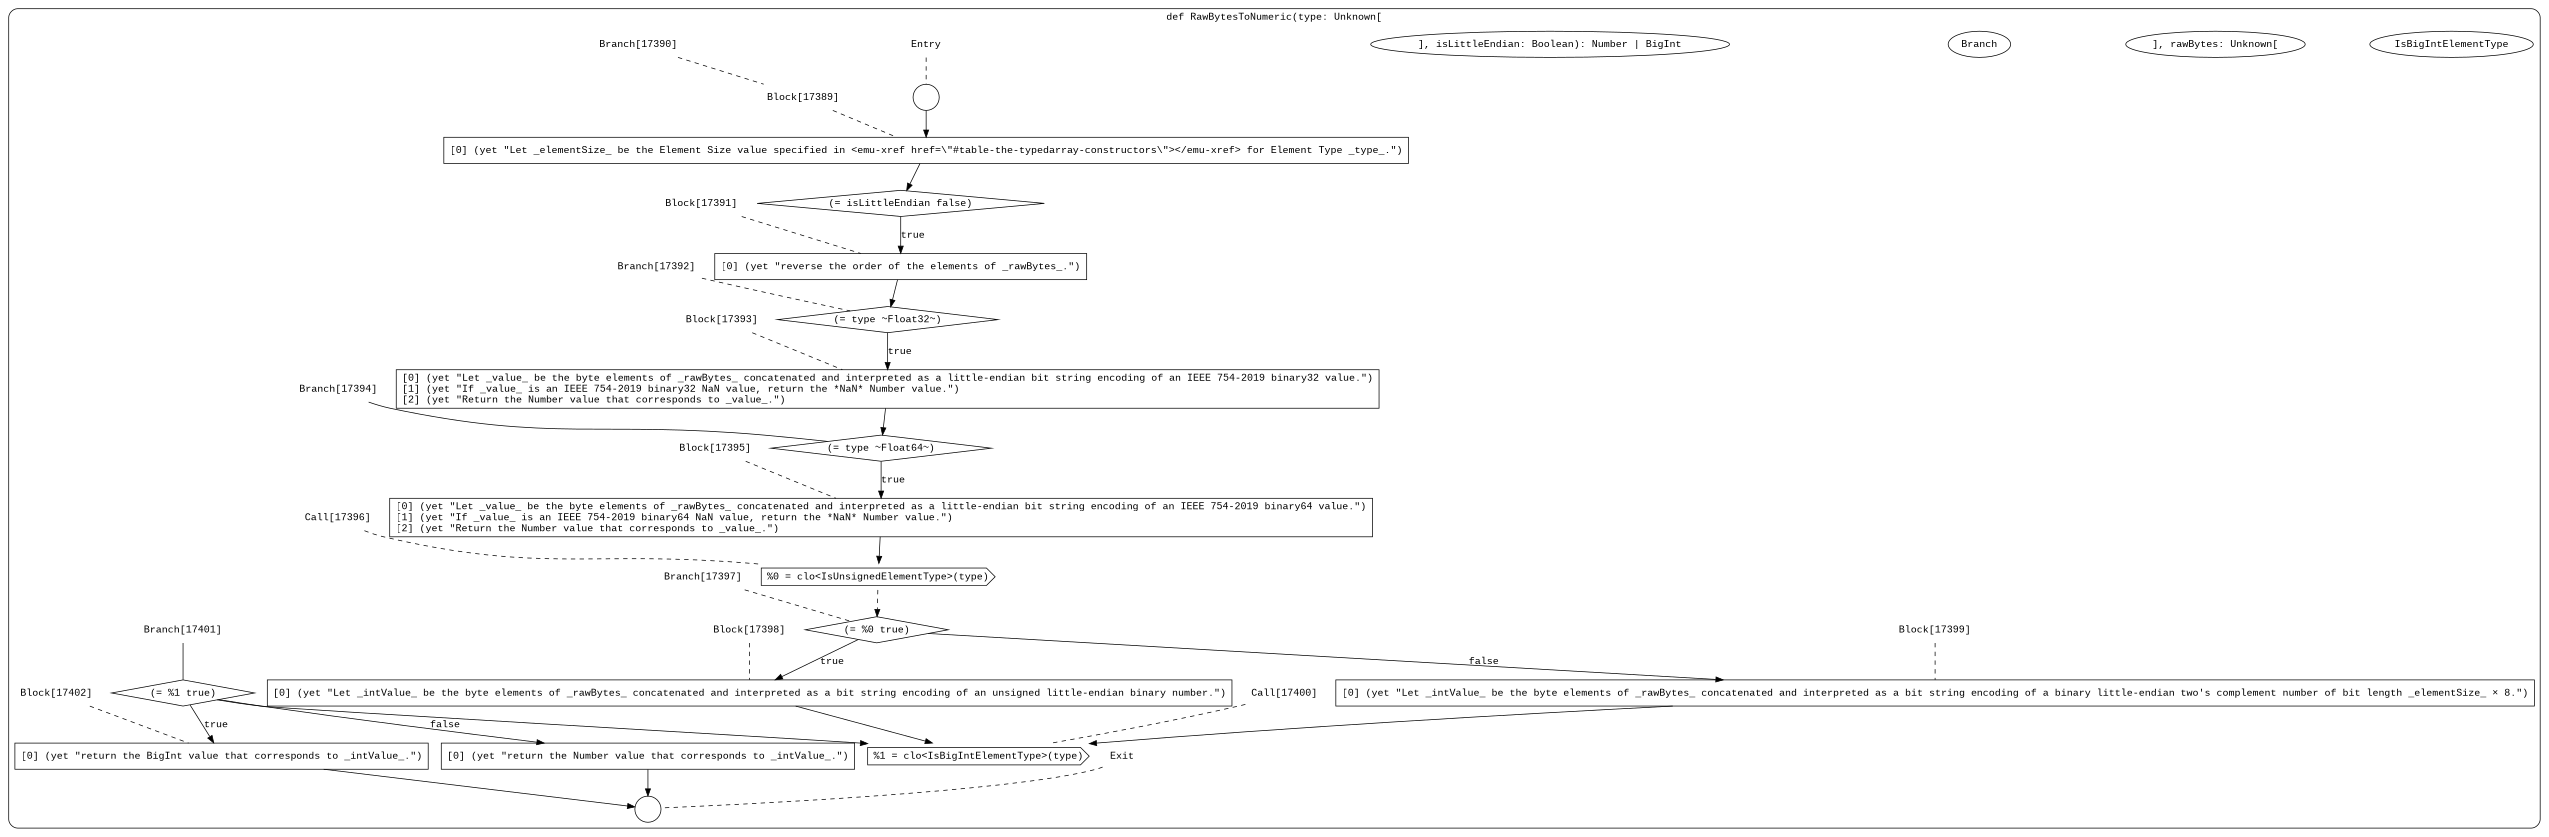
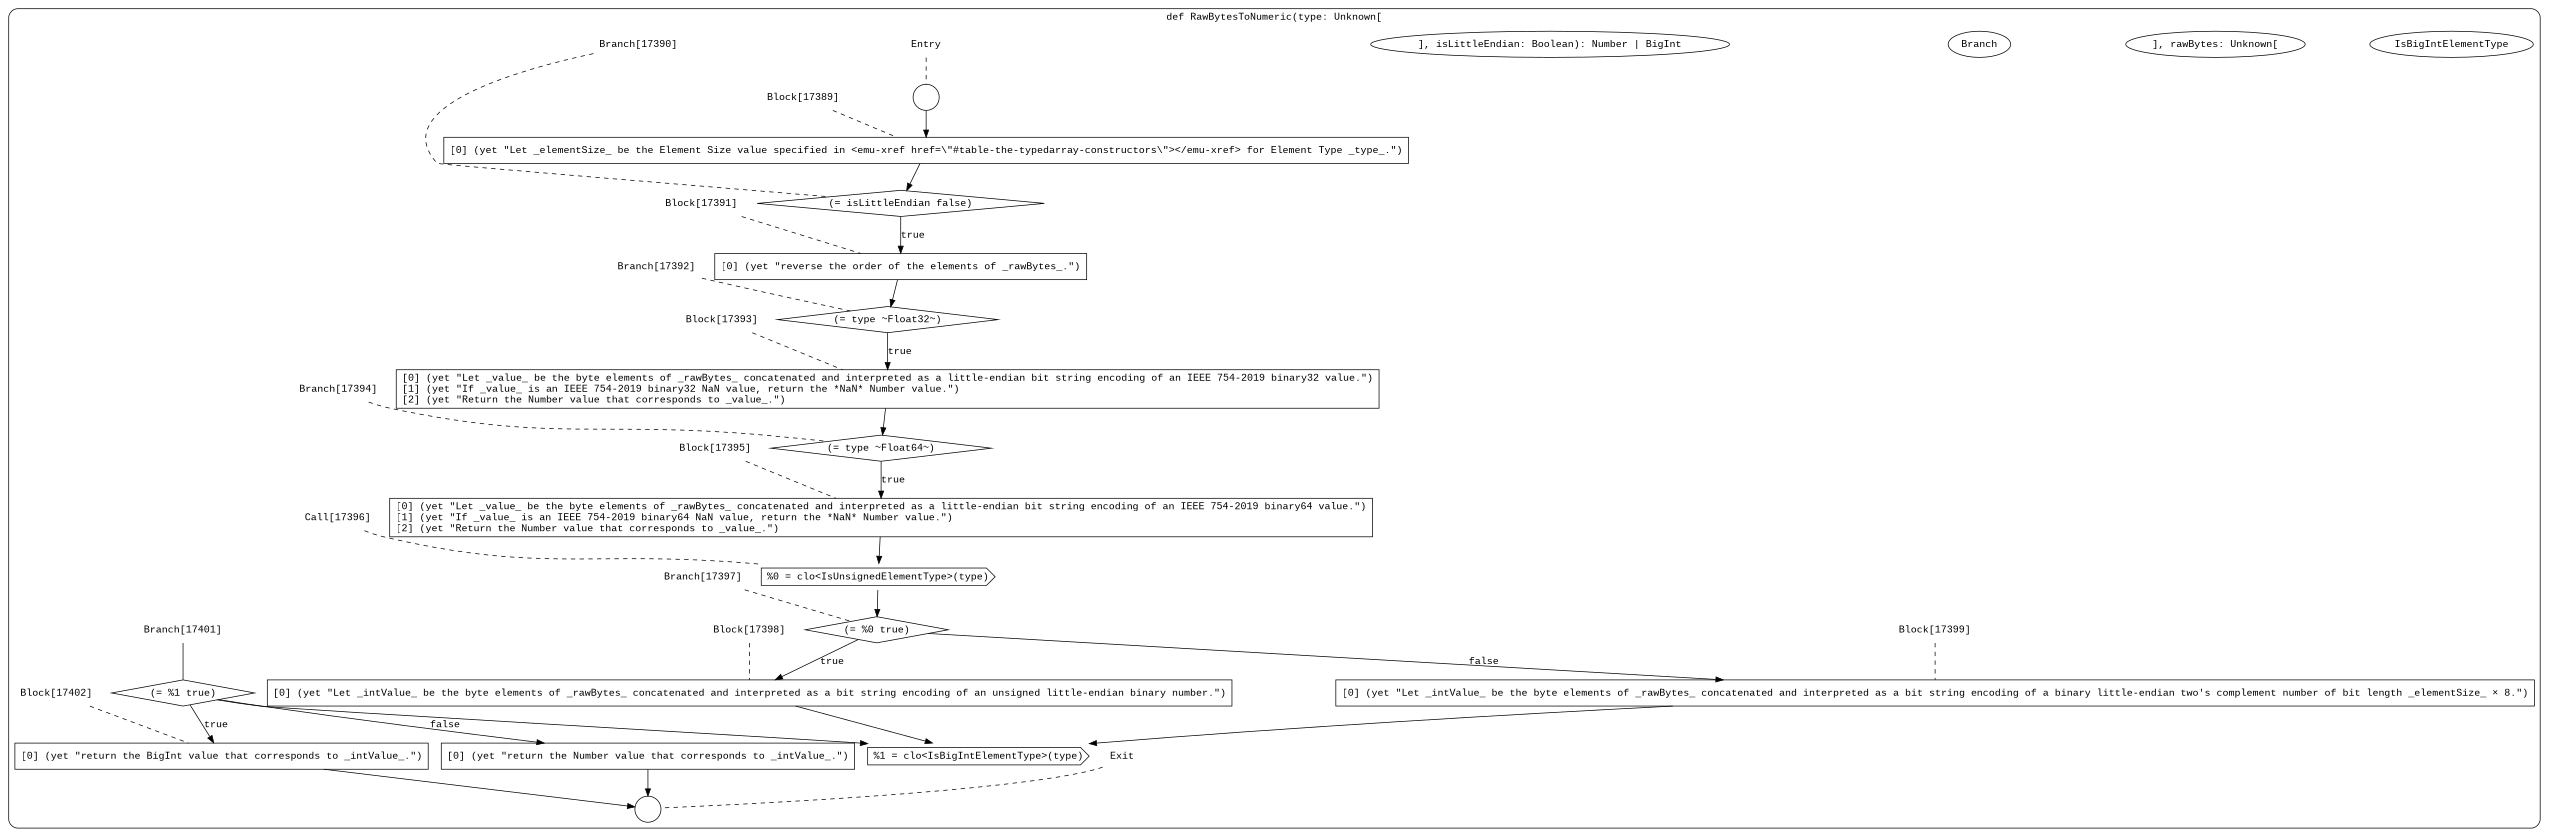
edge "Branch[17390]" -- "Block[17389]": now "Branch[17390]" -- "(= isLittleEndian false)"
edge "Branch[17394]" -- "(= type ~Float64~)": style solid -> dashed
edge "%0 = clo<IsUnsignedElementType>(type)" -> "(= %0 true)": style dashed -> solid
node "Call[17400]": removed
